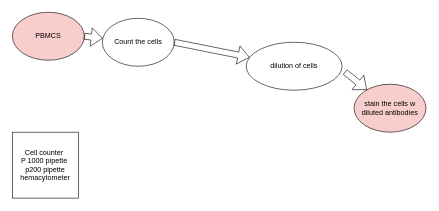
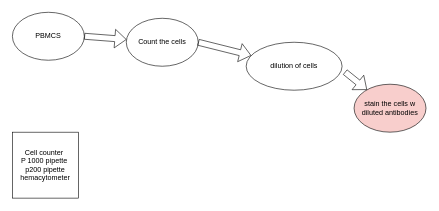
node "PBMCS": fillcolor #f8cecc -> #ffffff
node "Count the cells": moved (138, 42) -> (162, 42)
